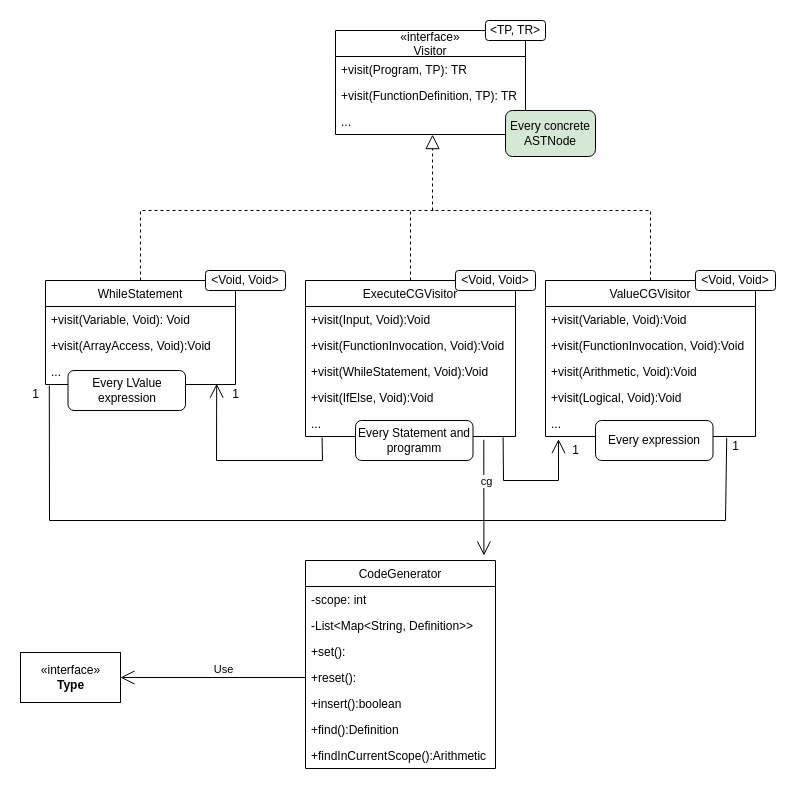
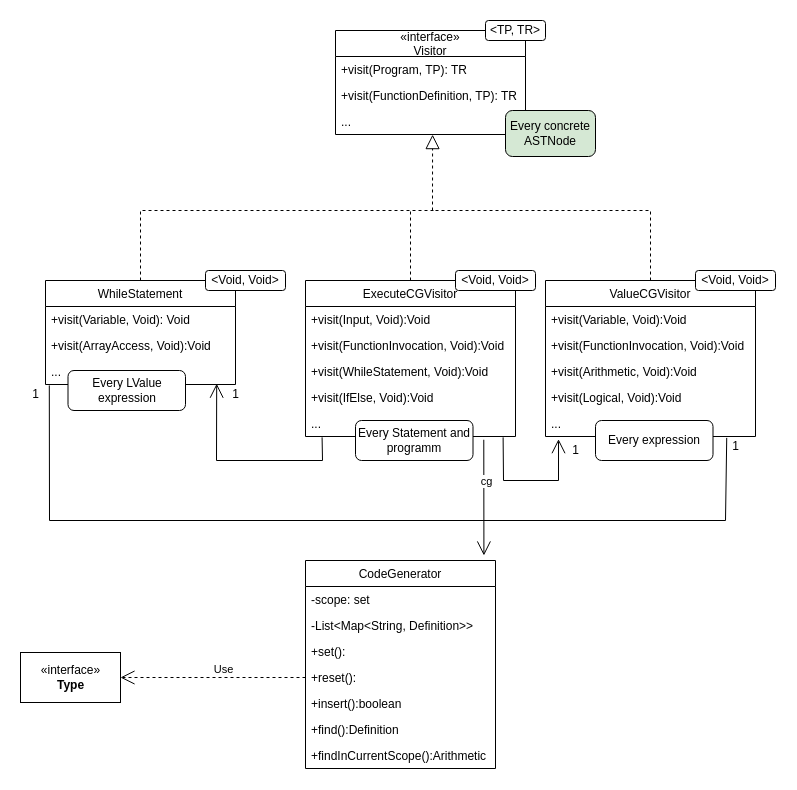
node "-scope: int": label "-scope: int" -> "-scope: set"
edge "+reset():" -> "«interface» Type": style solid -> dashed
